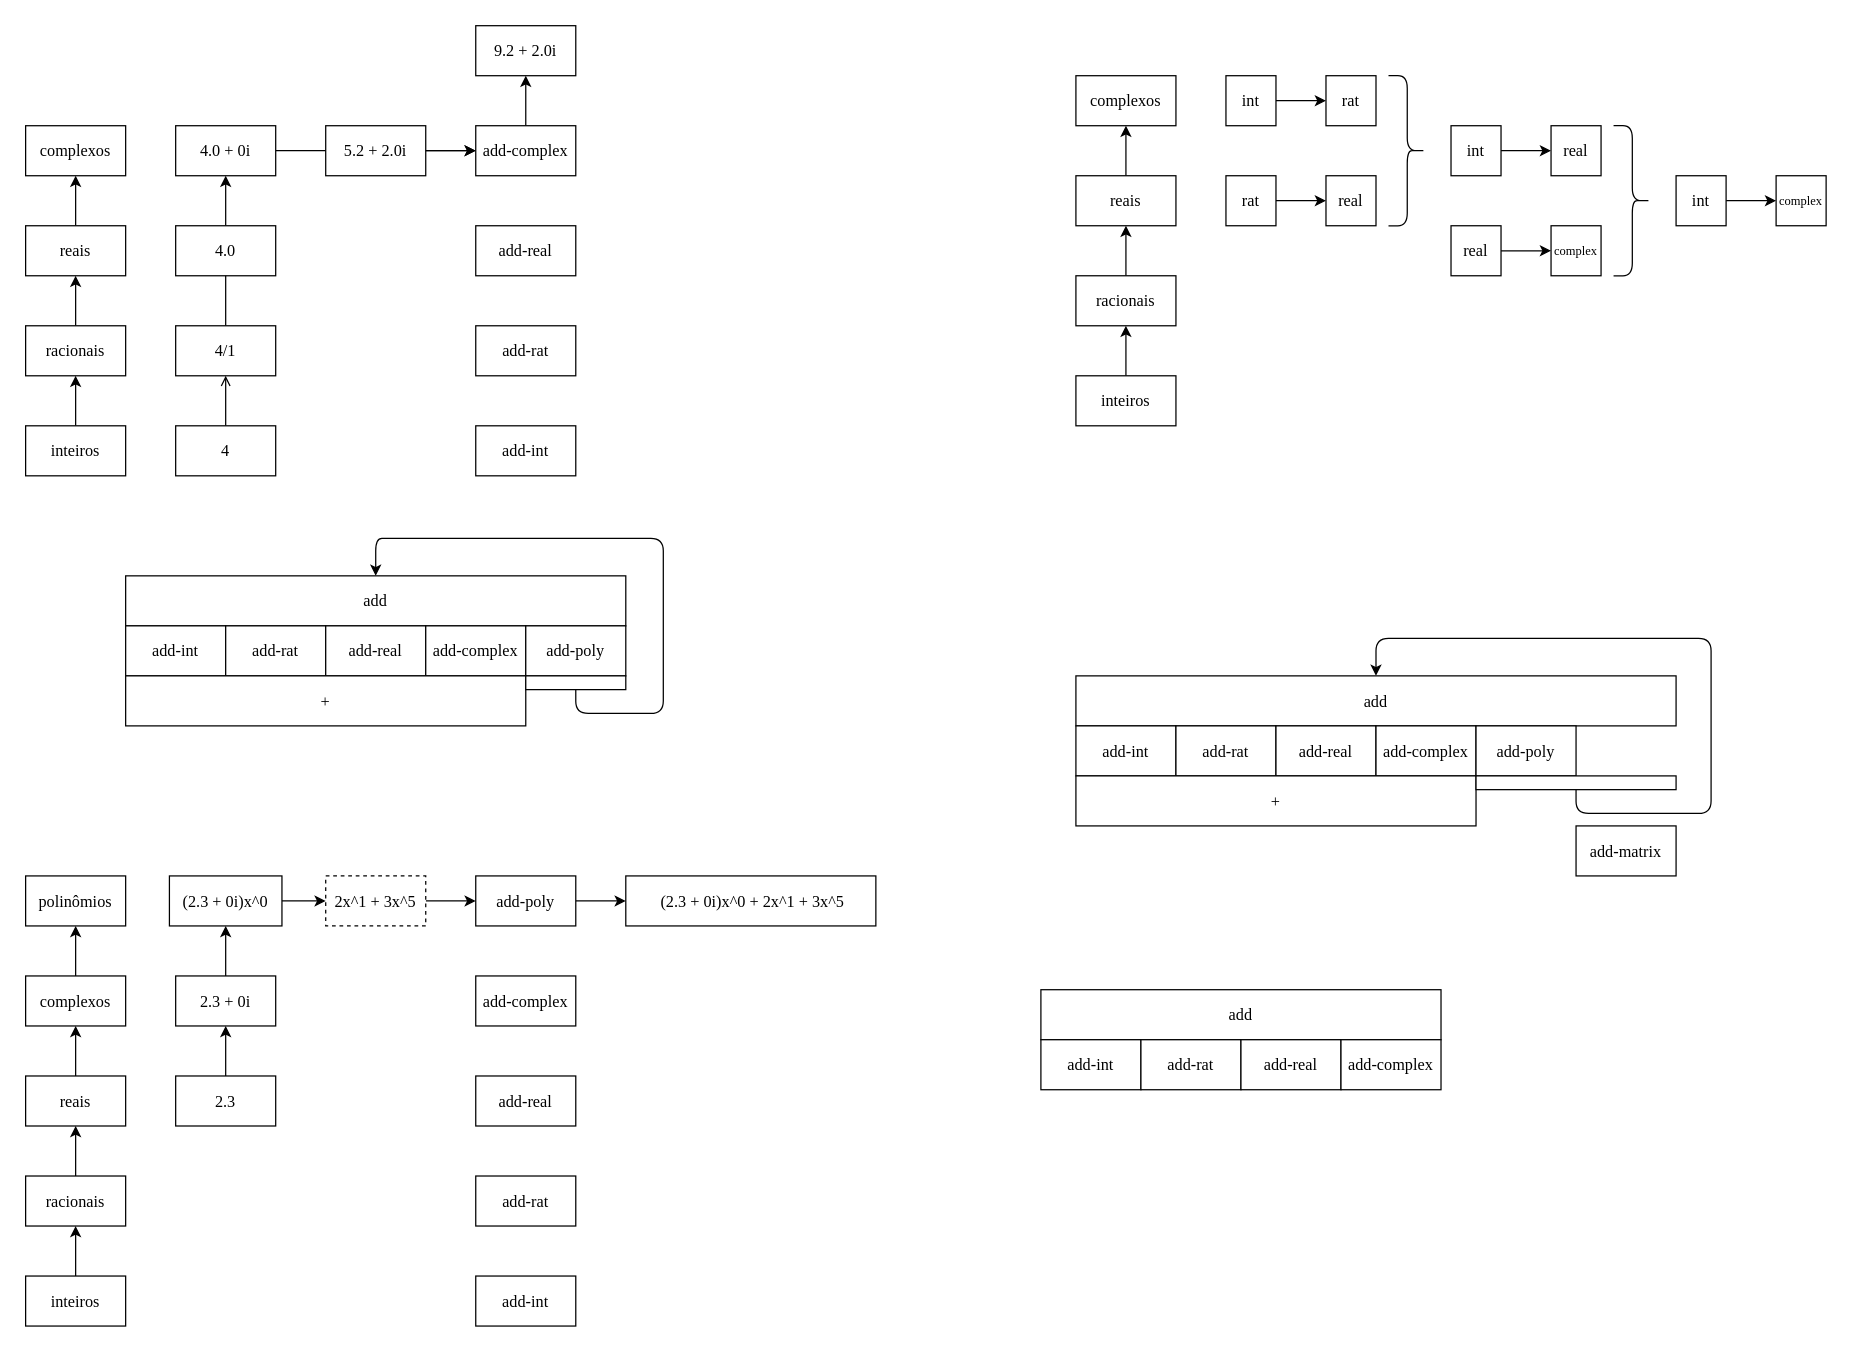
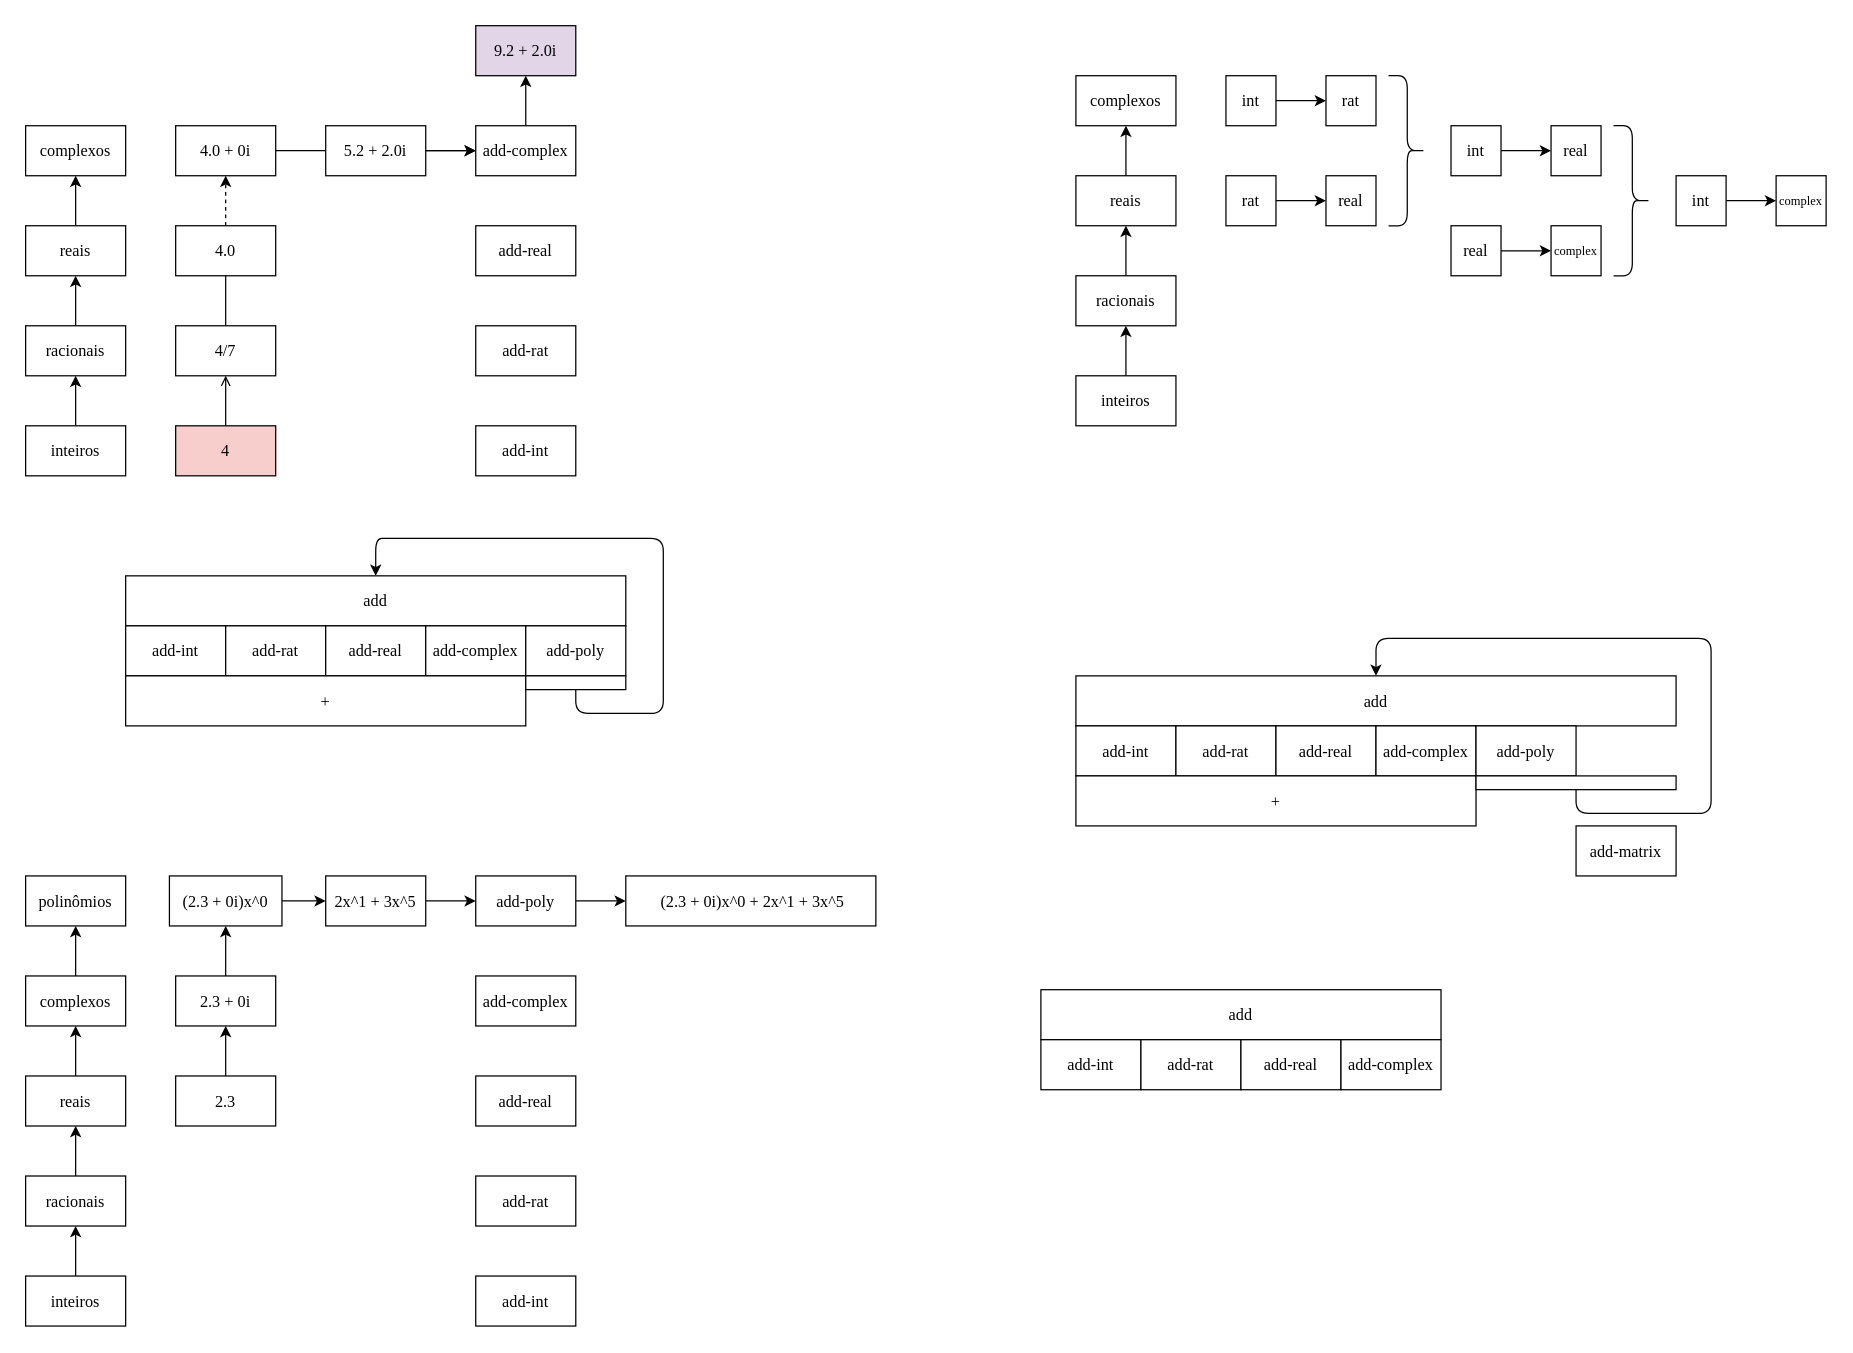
node "9.2 + 2.0i": fillcolor #ffffff -> #e1d5e7
edge "4.0" -> "4.0 + 0i": style solid -> dashed
node "4/1": label "4/1" -> "4/7"
node "4": fillcolor #ffffff -> #f8cecc
node "2x^1 + 3x^5": style dashed -> solid
